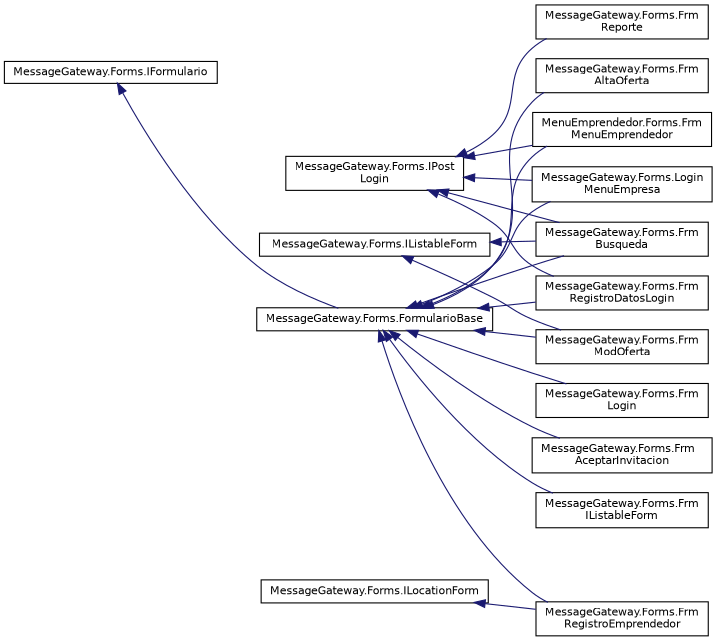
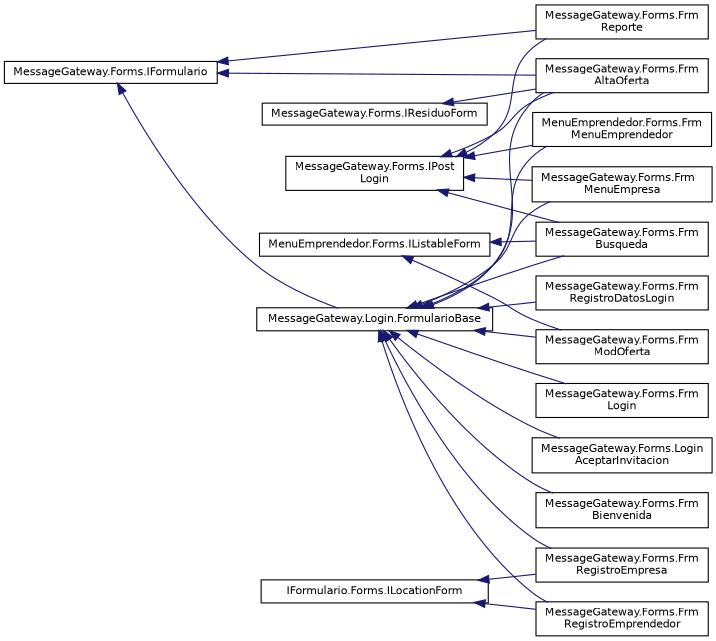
edge "MessageGateway.Forms.Frm Reporte" -> "MessageGateway.Forms.IFormulario": added
edge "MessageGateway.Forms.Frm AltaOferta" -> "MessageGateway.Forms.IFormulario": added
node "MessageGateway.Forms.IResiduoForm": added
node "MessageGateway.Forms.Login MenuEmpresa": label "MessageGateway.Forms.Login MenuEmpresa" -> "MessageGateway.Forms.Frm MenuEmpresa"
edge "MessageGateway.Forms.Frm RegistroDatosLogin" -> "MessageGateway.Forms.IPost Login": now "MessageGateway.Forms.Frm AltaOferta" -> "MessageGateway.Forms.IPost Login"
node "MessageGateway.Forms.IListableForm": label "MessageGateway.Forms.IListableForm" -> "MenuEmprendedor.Forms.IListableForm"
node "MessageGateway.Forms.FormularioBase": label "MessageGateway.Forms.FormularioBase" -> "MessageGateway.Login.FormularioBase"
node "MessageGateway.Forms.Frm AceptarInvitacion": label "MessageGateway.Forms.Frm AceptarInvitacion" -> "MessageGateway.Forms.Login AceptarInvitacion"
node "MessageGateway.Forms.Frm IListableForm": label "MessageGateway.Forms.Frm IListableForm" -> "MessageGateway.Forms.Frm Bienvenida"
node "MessageGateway.Forms.Frm RegistroEmpresa": added
node "MessageGateway.Forms.ILocationForm": label "MessageGateway.Forms.ILocationForm" -> "IFormulario.Forms.ILocationForm"
